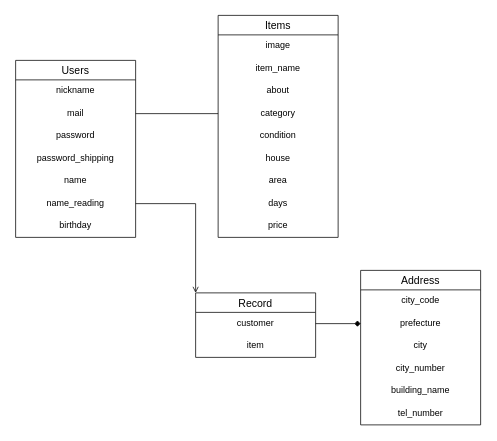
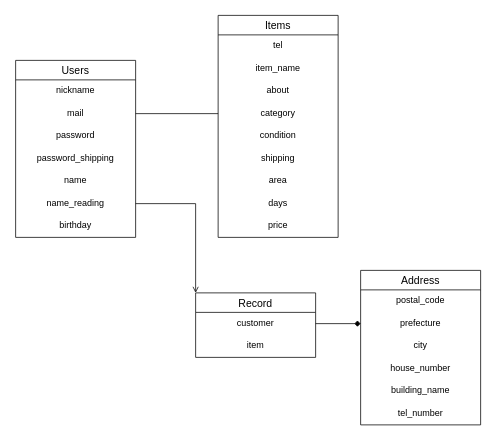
node "image": label "image" -> "tel"
node "house": label "house" -> "shipping"
node "city_code": label "city_code" -> "postal_code"
node "city_number": label "city_number" -> "house_number"
